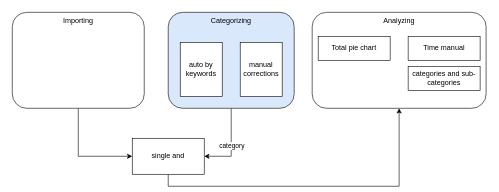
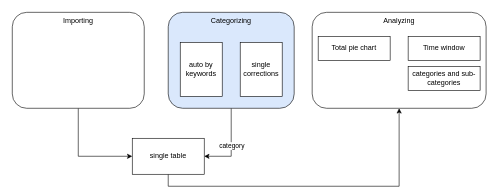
node "Time manual": label "Time manual" -> "Time window"
node "manual corrections": label "manual corrections" -> "single corrections"
node "single and": label "single and" -> "single table"
